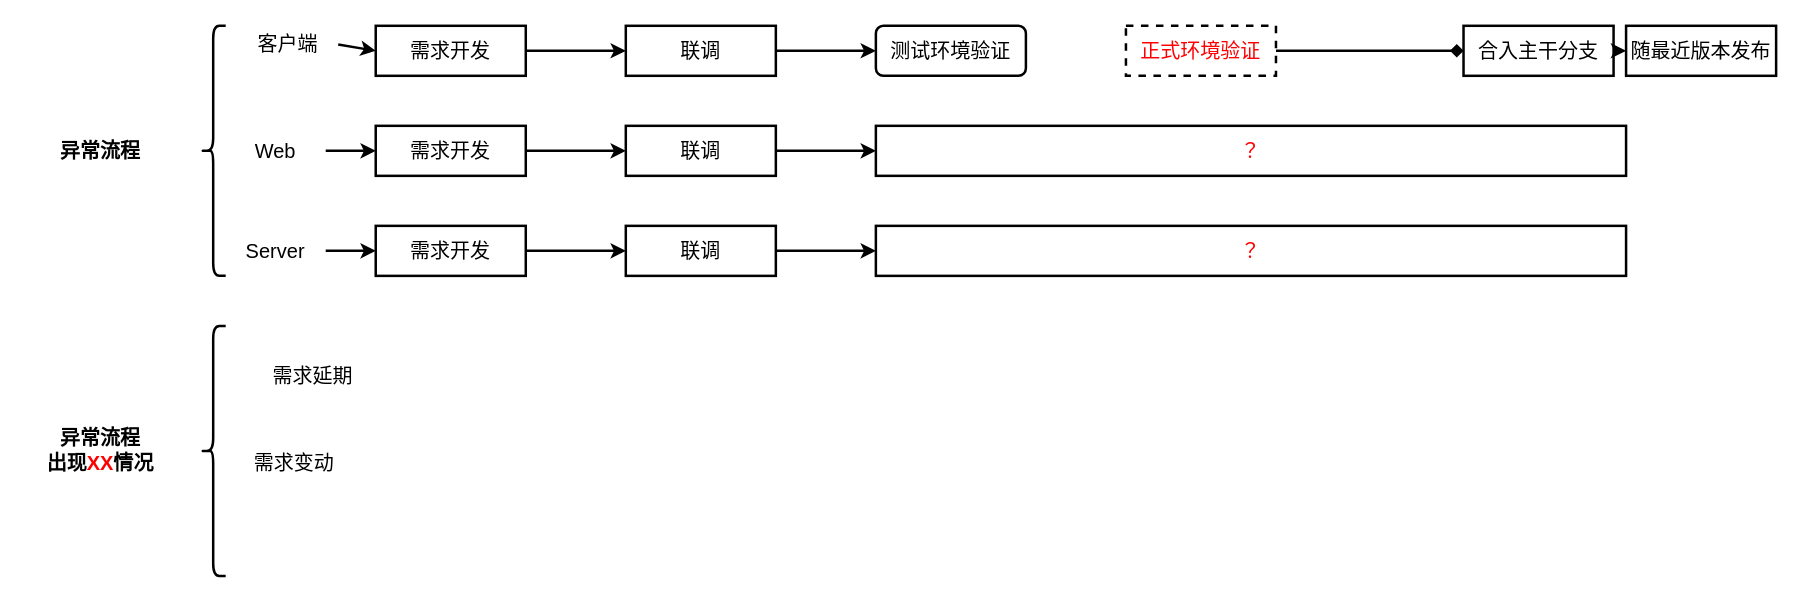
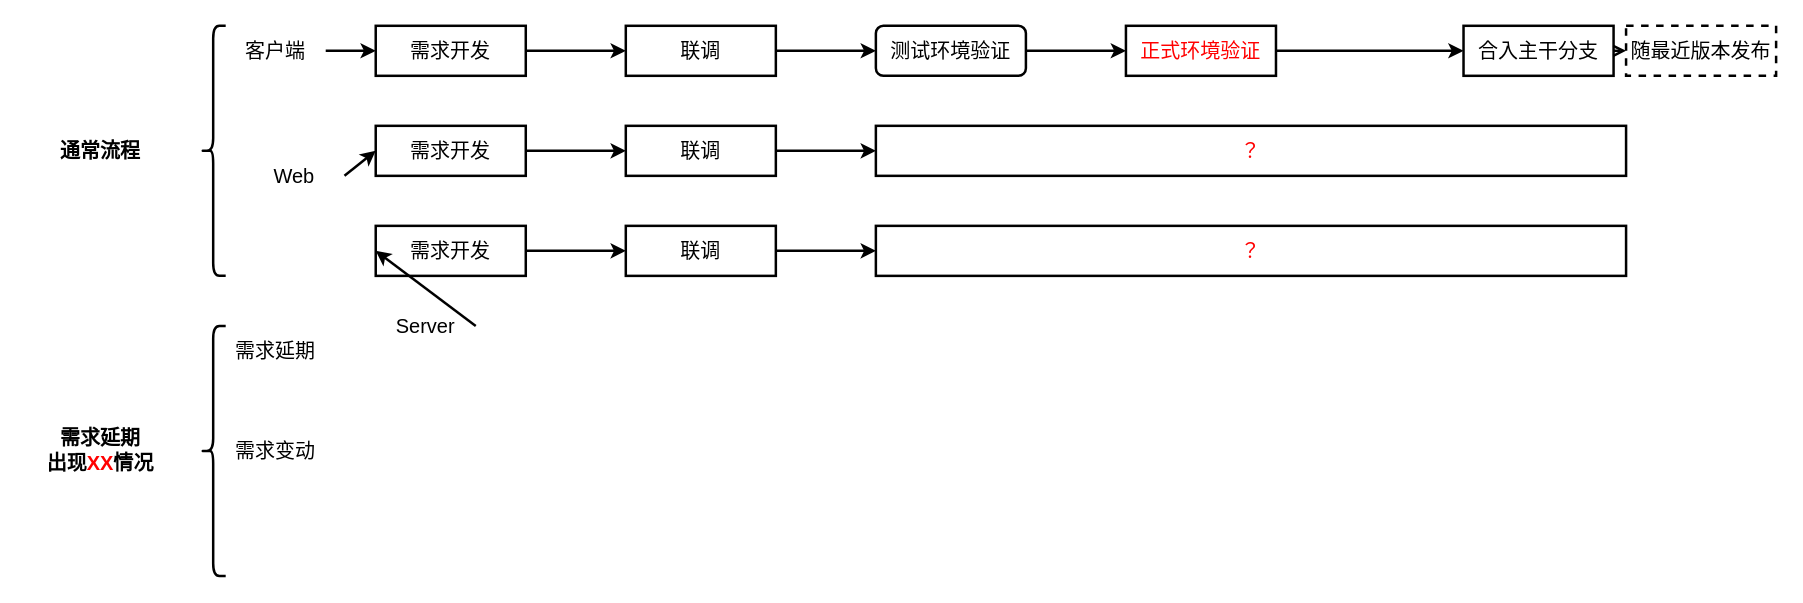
node "客户端": moved (288, 44) -> (276, 51)
edge "测试环境验证" -> "正式环境验证": added
node "正式环境验证": style dashed -> solid
edge "正式环境验证" -> "合入主干分支": arrowhead diamond -> classic
edge "合入主干分支" -> "随最近版本发布": arrowhead classic -> open
node "随最近版本发布": style solid -> dashed
node "异常流程": label "异常流程" -> "通常流程"
node "Web": moved (276, 151) -> (294, 176)
node "Server": moved (276, 251) -> (426, 326)
node "需求延期": moved (313, 376) -> (276, 351)
node "异常流程 出现XX情况": label "异常流程 出现XX情况" -> "需求延期 出现XX情况"
node "需求变动": moved (294, 463) -> (276, 451)
